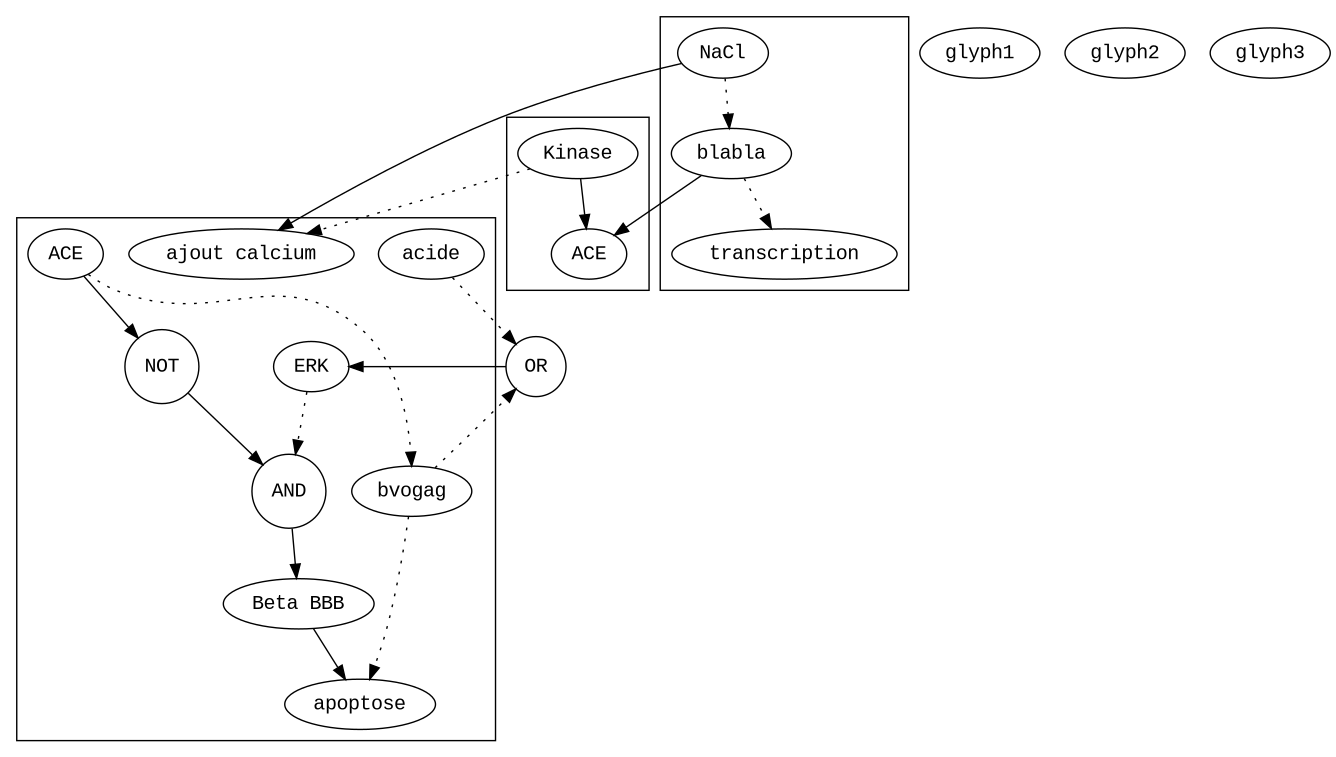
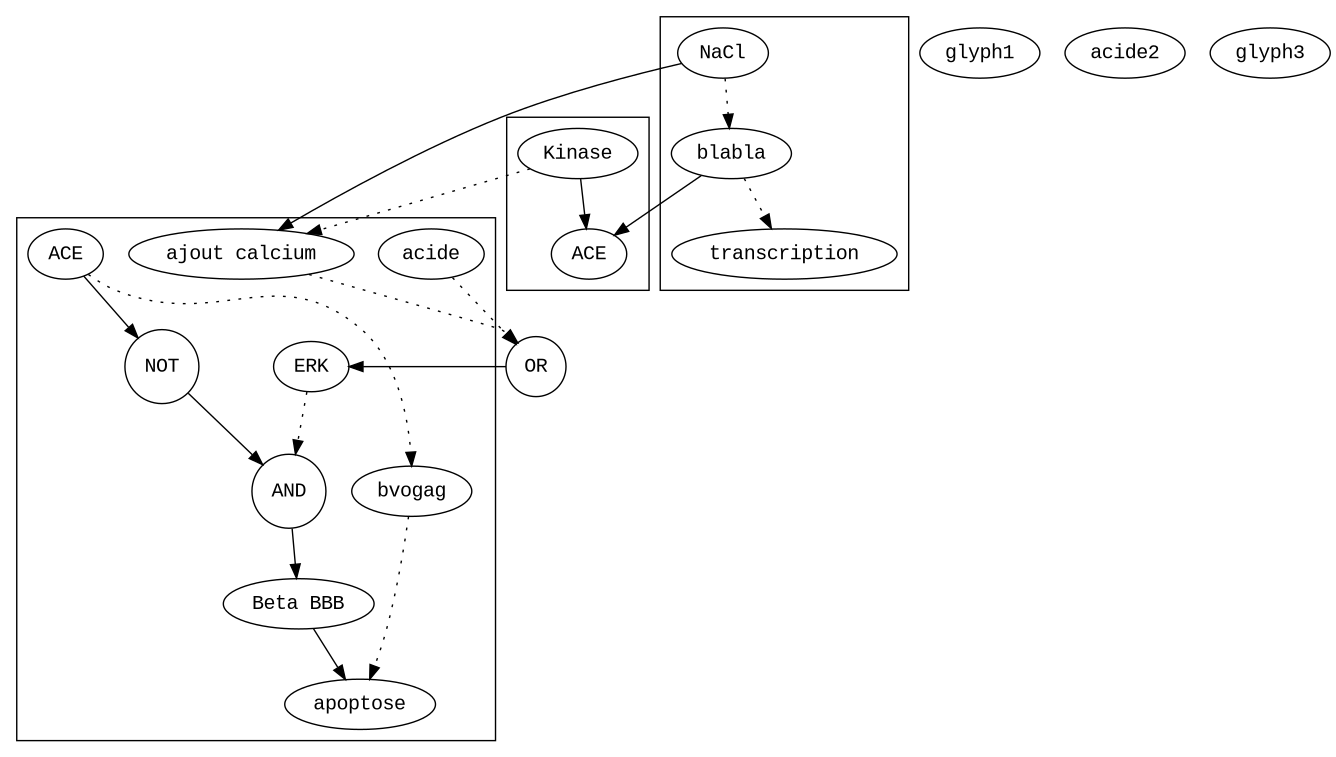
node "glyph2": label "glyph2" -> "acide2"
edge "bvogag" -> "OR": now "ajout calcium" -> "OR"
